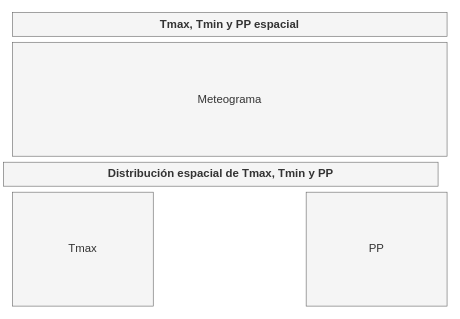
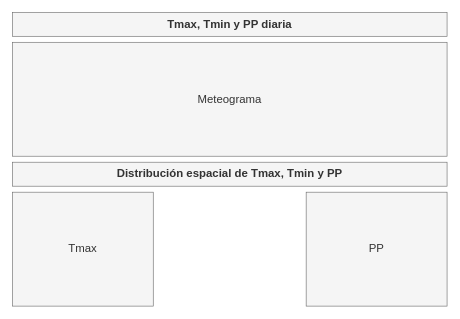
node "Tmax, Tmin y PP espacial": label "Tmax, Tmin y PP espacial" -> "Tmax, Tmin y PP diaria"
node "Distribución espacial de Tmax, Tmin y PP": moved (221, 174) -> (230, 174)
